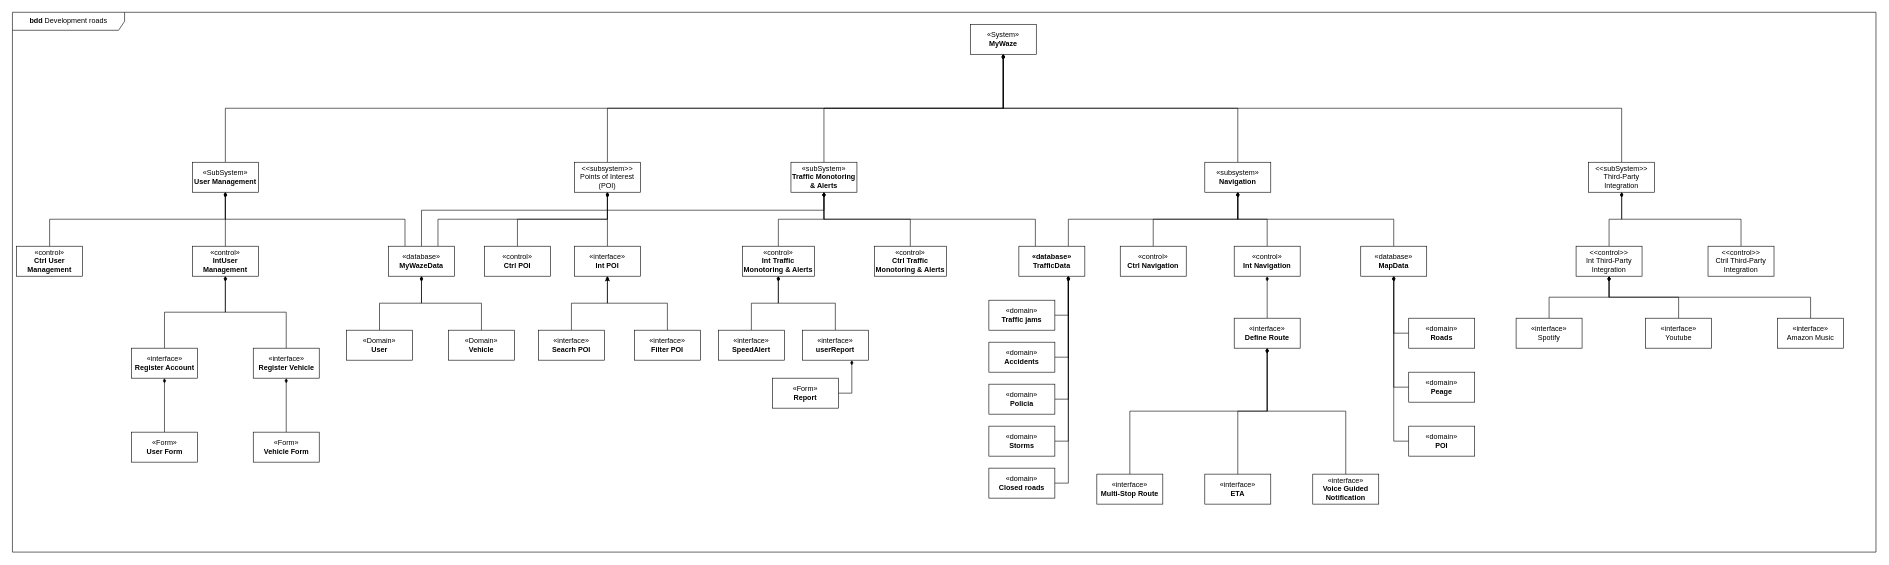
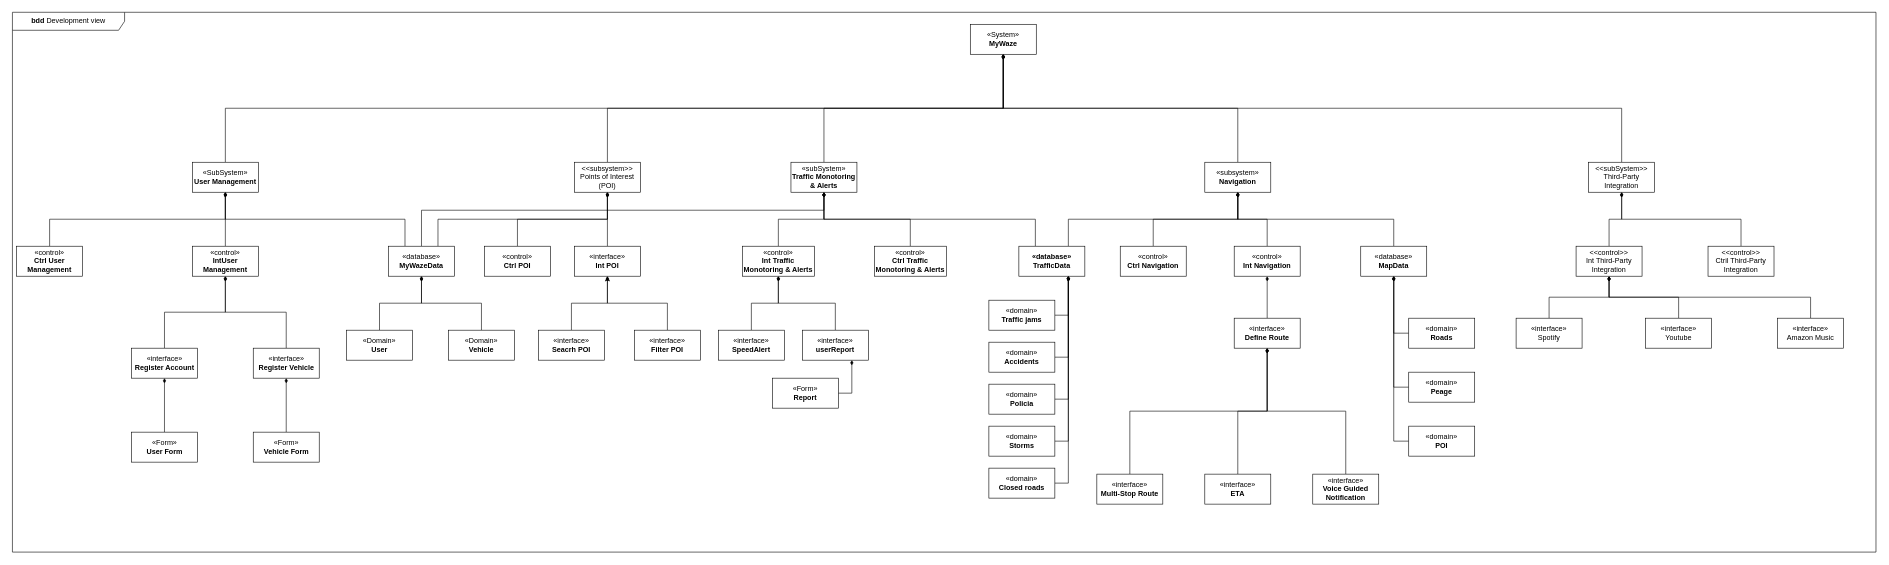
node "bdd Development roads": label "bdd Development roads" -> "bdd Development view"
